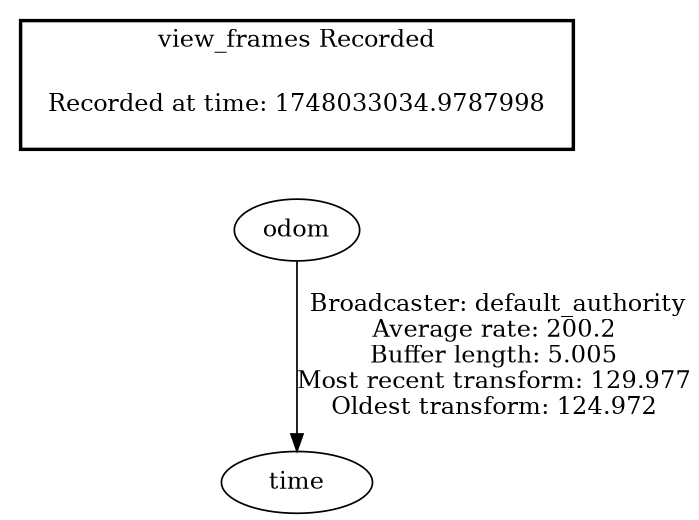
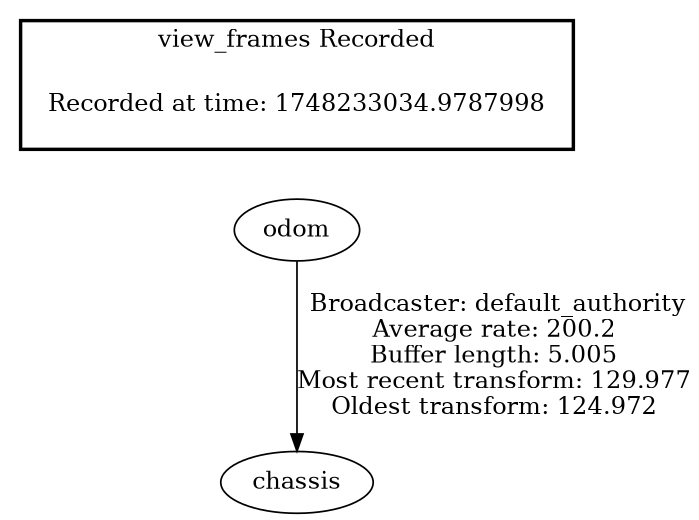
node "Recorded at time: 1748033034.9787998": label "Recorded at time: 1748033034.9787998" -> "Recorded at time: 1748233034.9787998"
node "time": label "time" -> "chassis"
